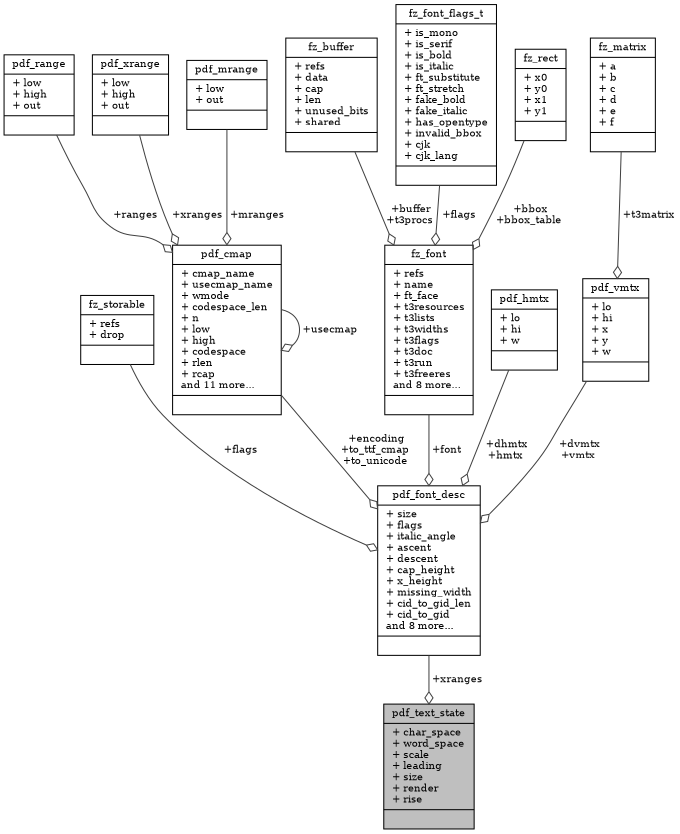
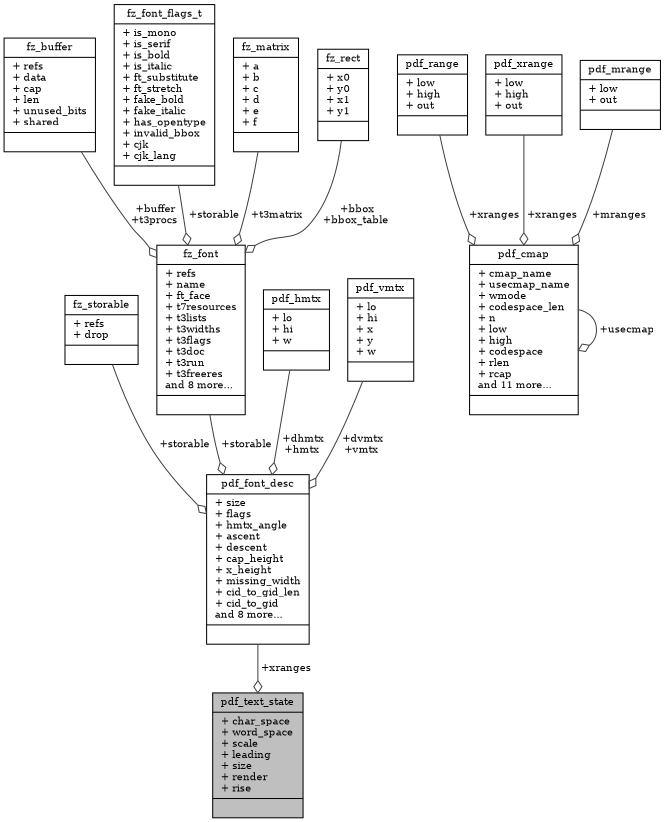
edge "fz_matrix" -> "pdf_vmtx": now "fz_matrix" -> "fz_font"
edge "pdf_range" -> "pdf_cmap": label " +ranges" -> " +xranges"
edge "fz_font_flags_t" -> "fz_font": label " +flags" -> " +storable"
node "fz_font": text "+ t3resources" -> "+ t7resources"
edge "pdf_cmap" -> "pdf_font_desc": removed, label "+encoding +to_ttf_cmap +to_unicode"
edge "fz_storable" -> "pdf_font_desc": label " +flags" -> " +storable"
edge "fz_font" -> "pdf_font_desc": label " +font" -> " +storable"
node "pdf_font_desc": text "+ italic_angle" -> "+ hmtx_angle"
